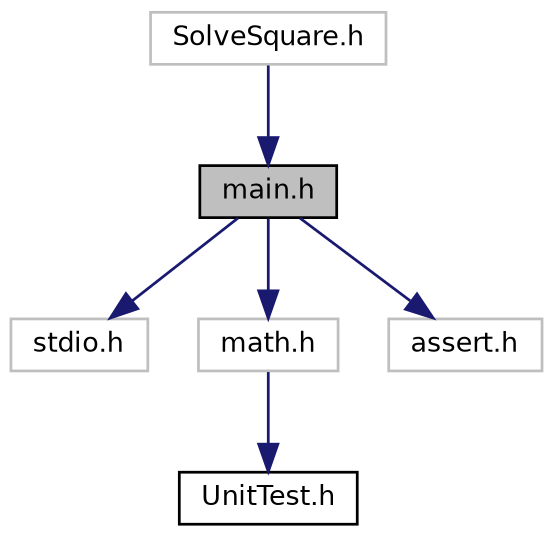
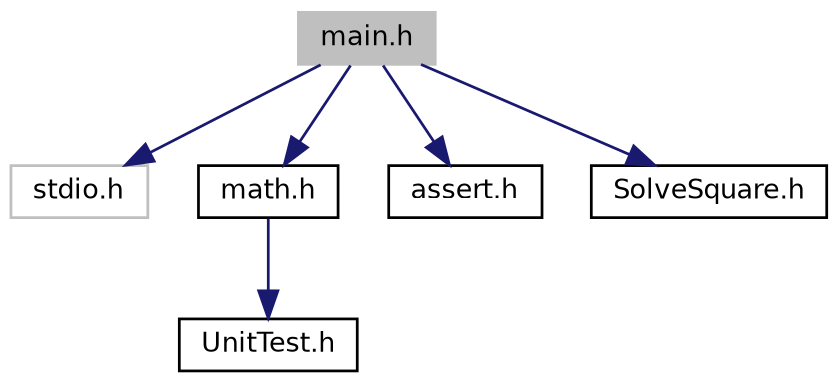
node "SolveSquare.h": color grey75 -> black
edge "SolveSquare.h" -> "main.h": reversed
node "main.h": color black -> grey75
node "math.h": color grey75 -> black
node "assert.h": color grey75 -> black
